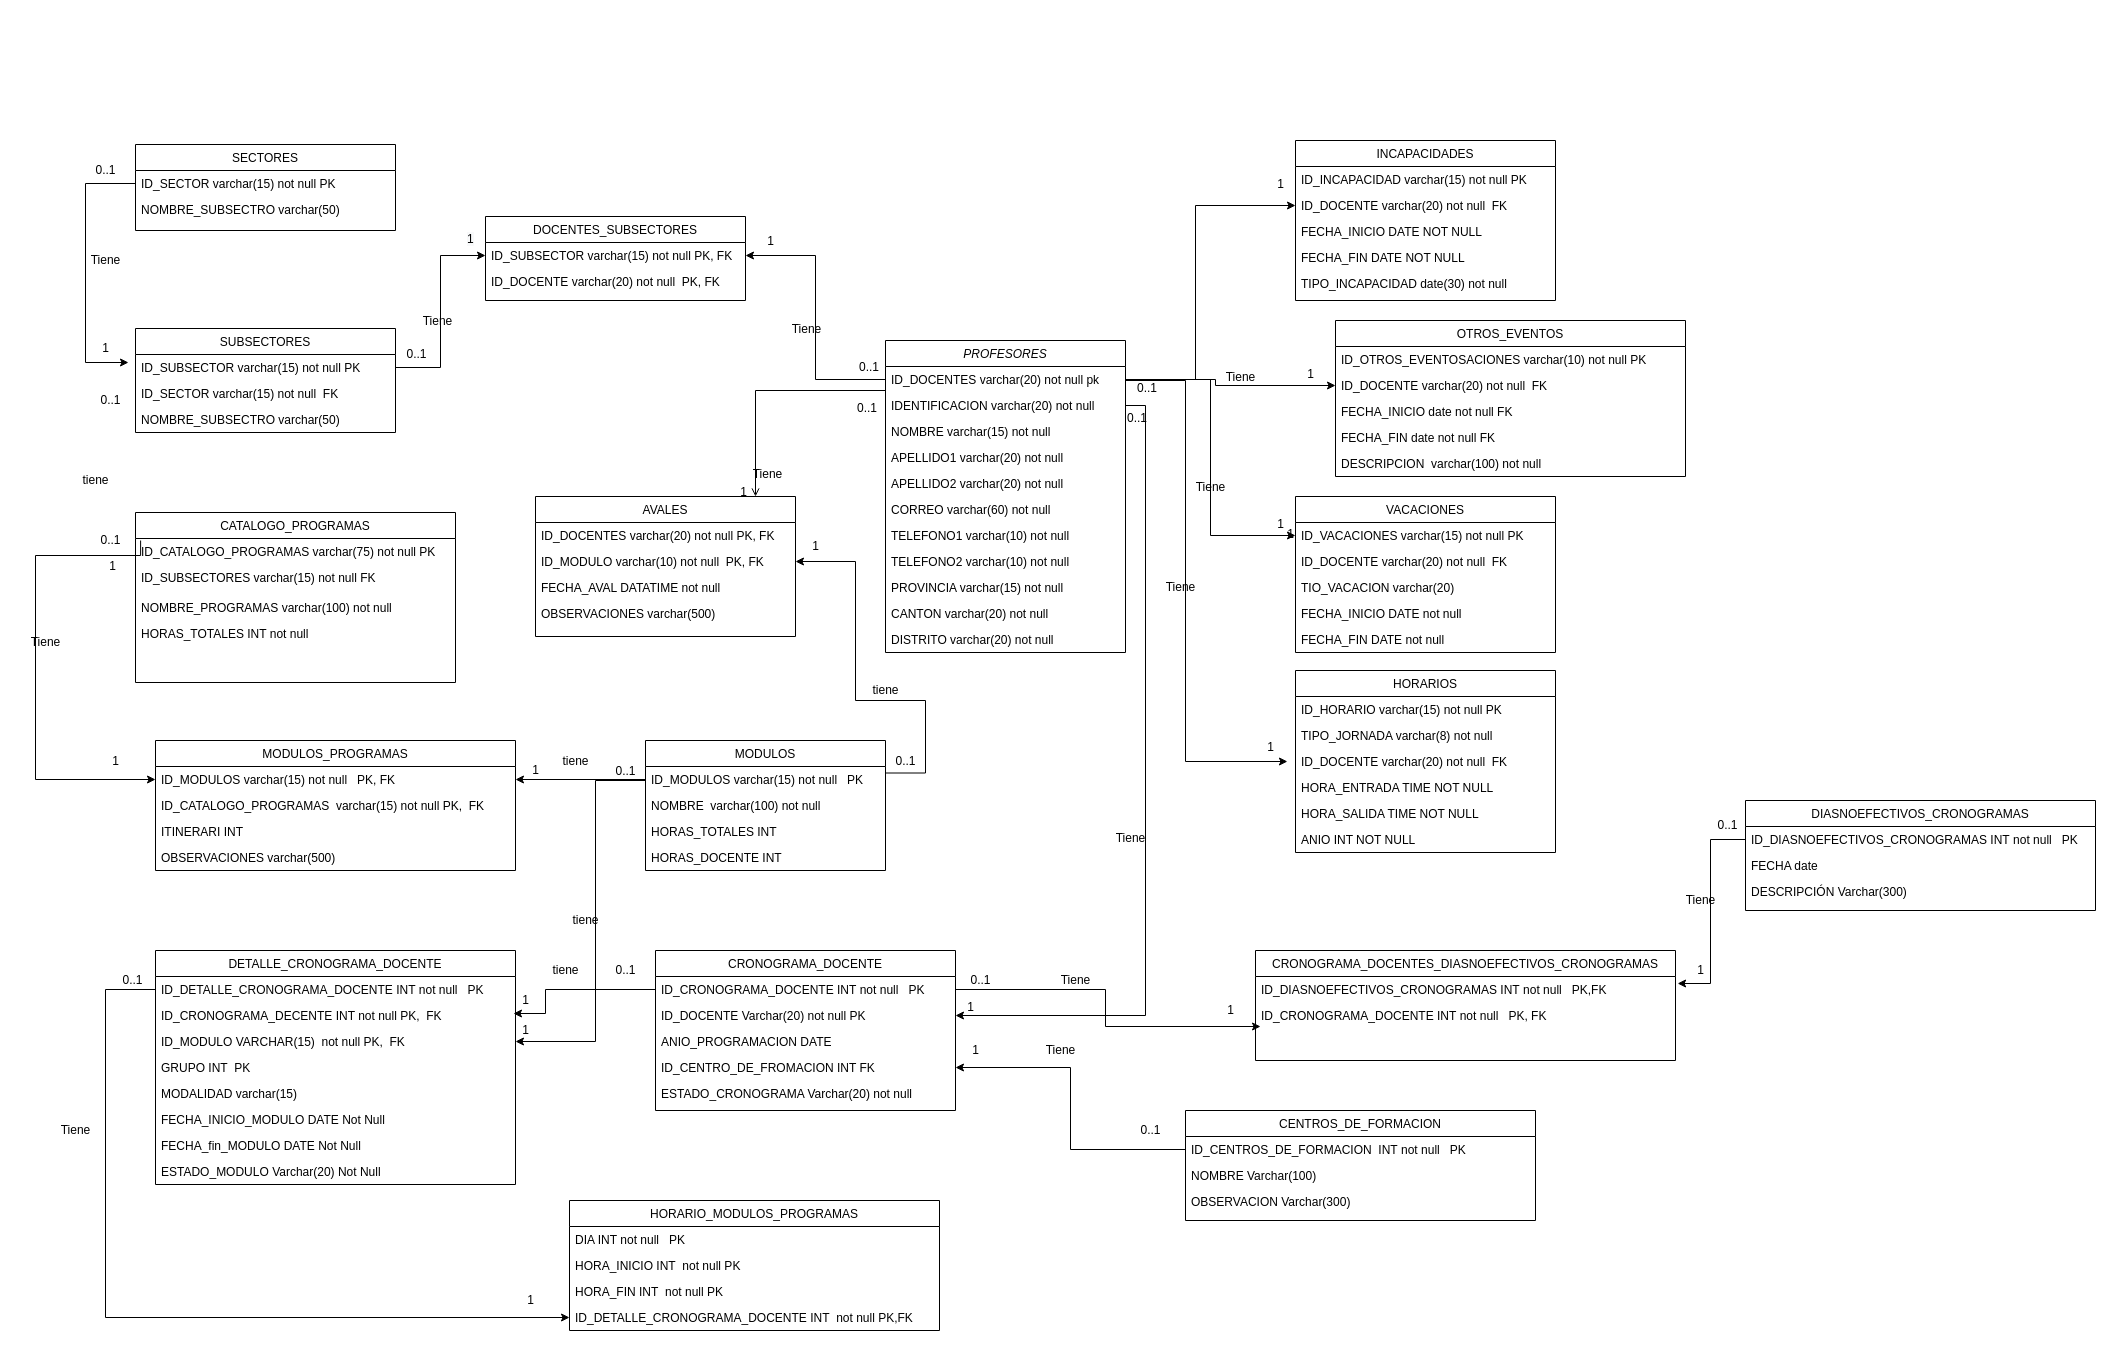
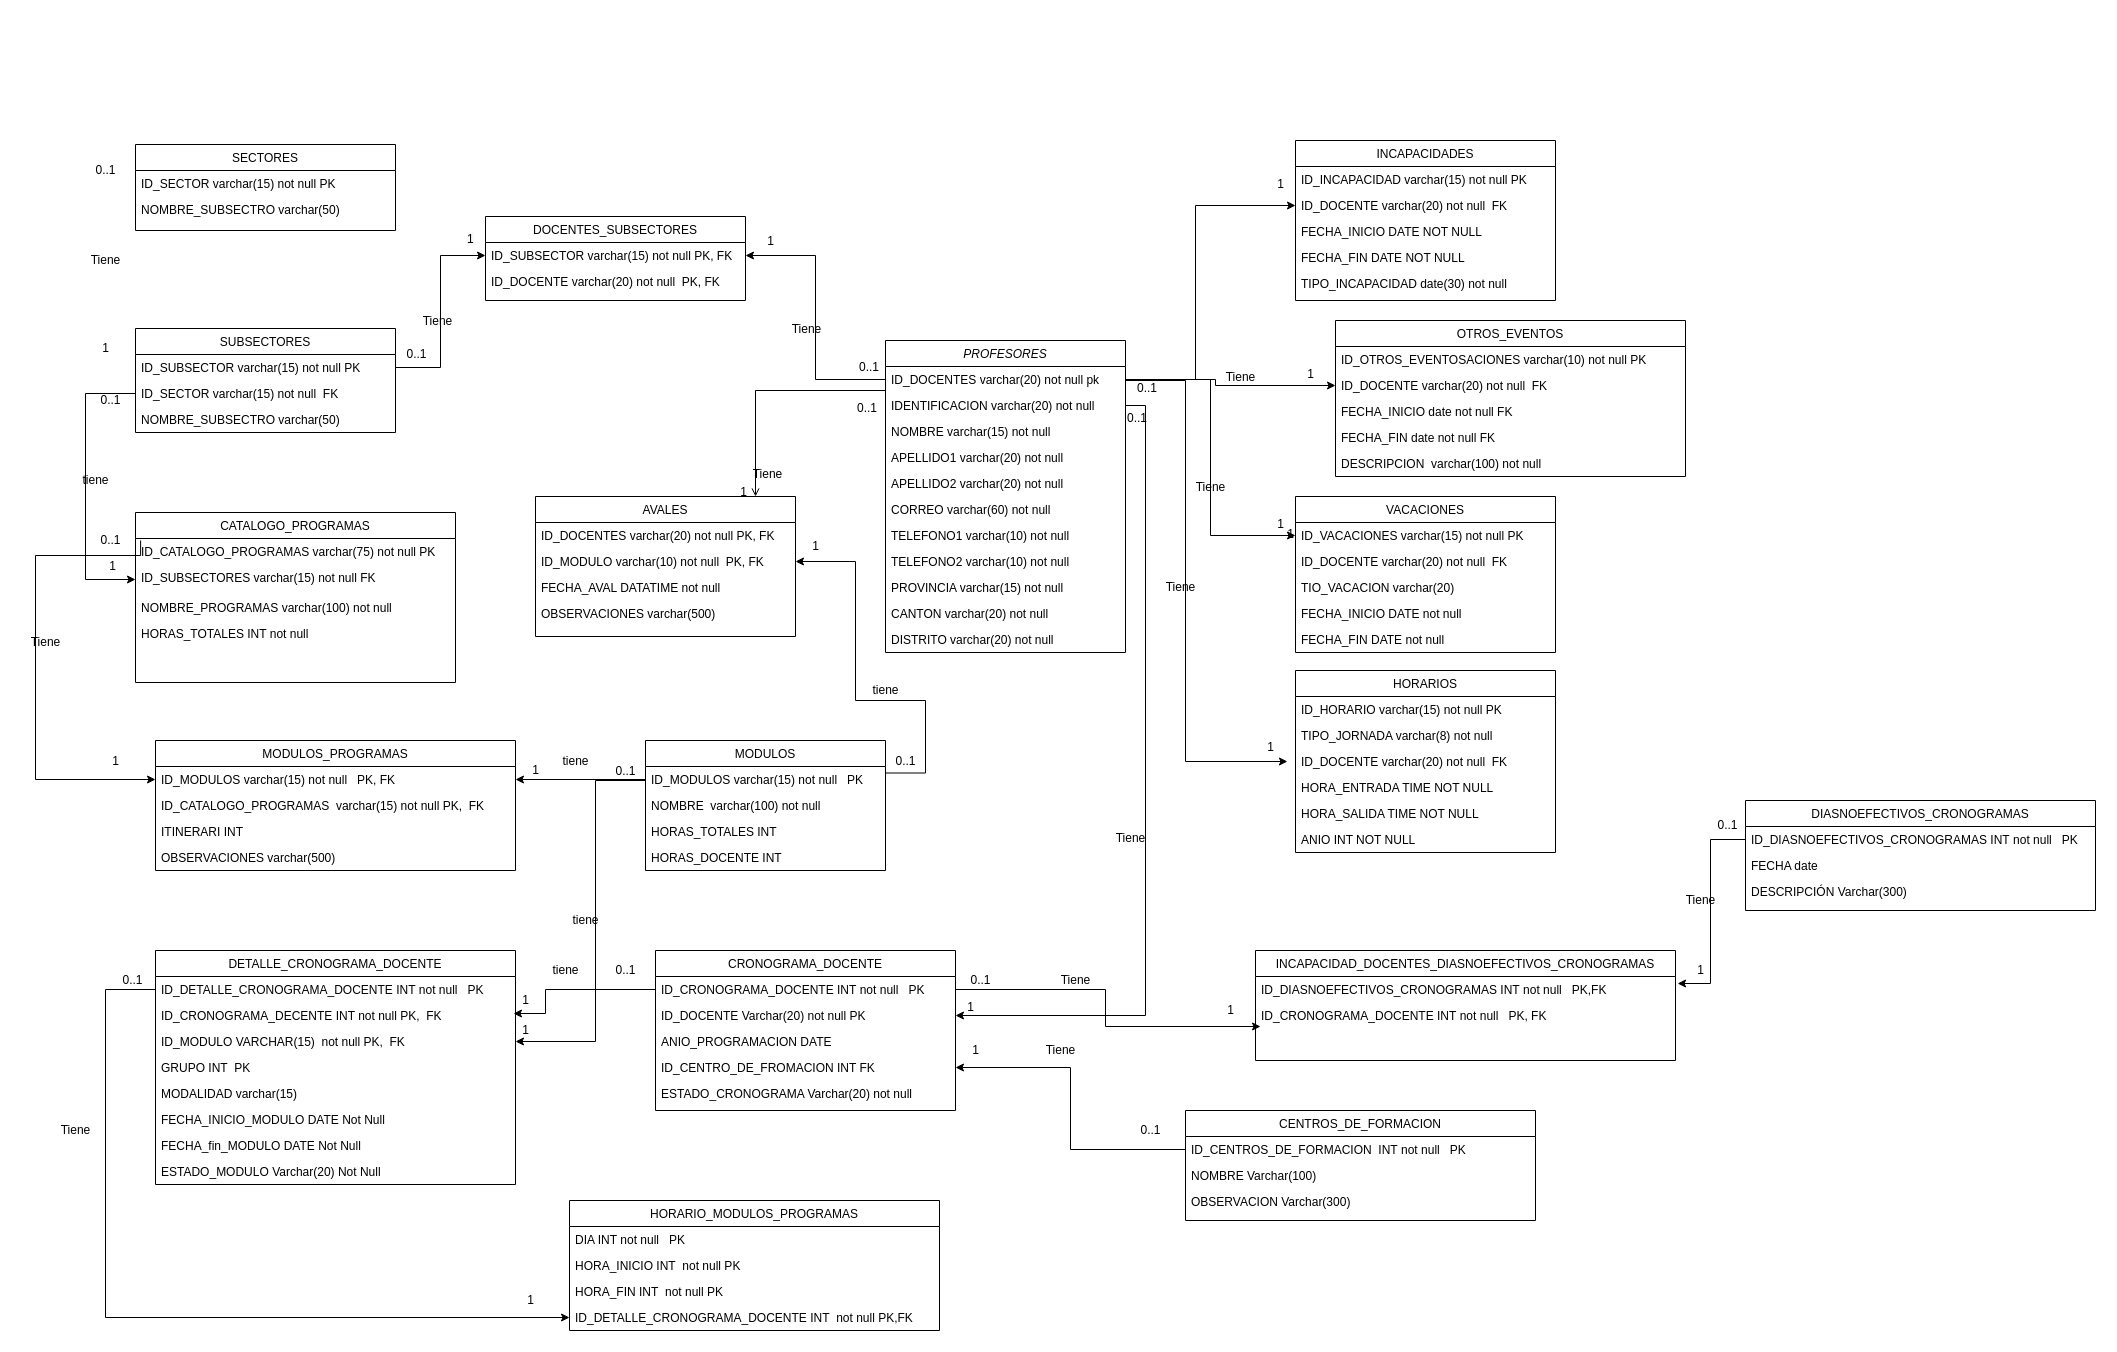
edge "ID_SECTOR varchar(15) not null PK" -> "ID_SUBSECTOR varchar(15) not null PK": removed
edge "ID_SECTOR varchar(15) not null FK" -> "ID_SUBSECTORES varchar(15) not null FK": added
node "CRONOGRAMA_DOCENTES_DIASNOEFECTIVOS_CRONOGRAMAS": label "CRONOGRAMA_DOCENTES_DIASNOEFECTIVOS_CRONOGRAMAS" -> "INCAPACIDAD_DOCENTES_DIASNOEFECTIVOS_CRONOGRAMAS"
